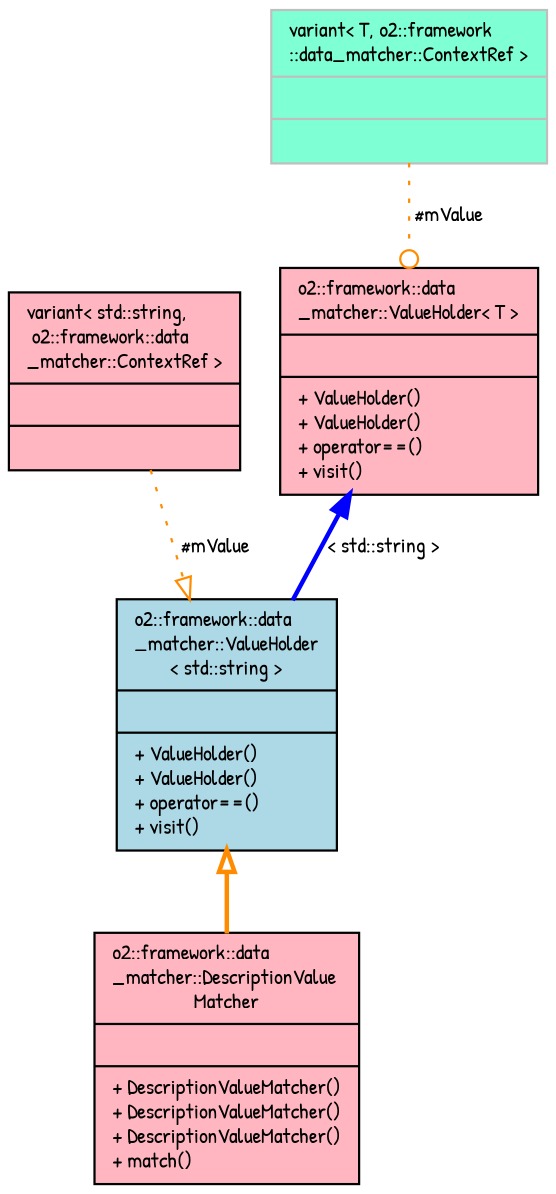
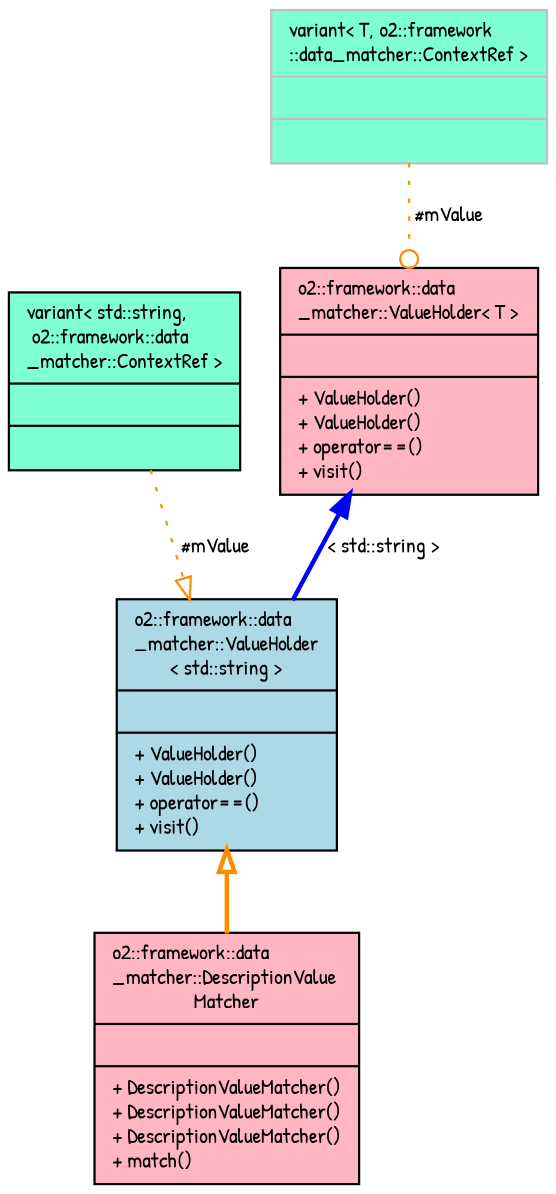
node "variant< std::string,": fillcolor lightpink -> aquamarine
